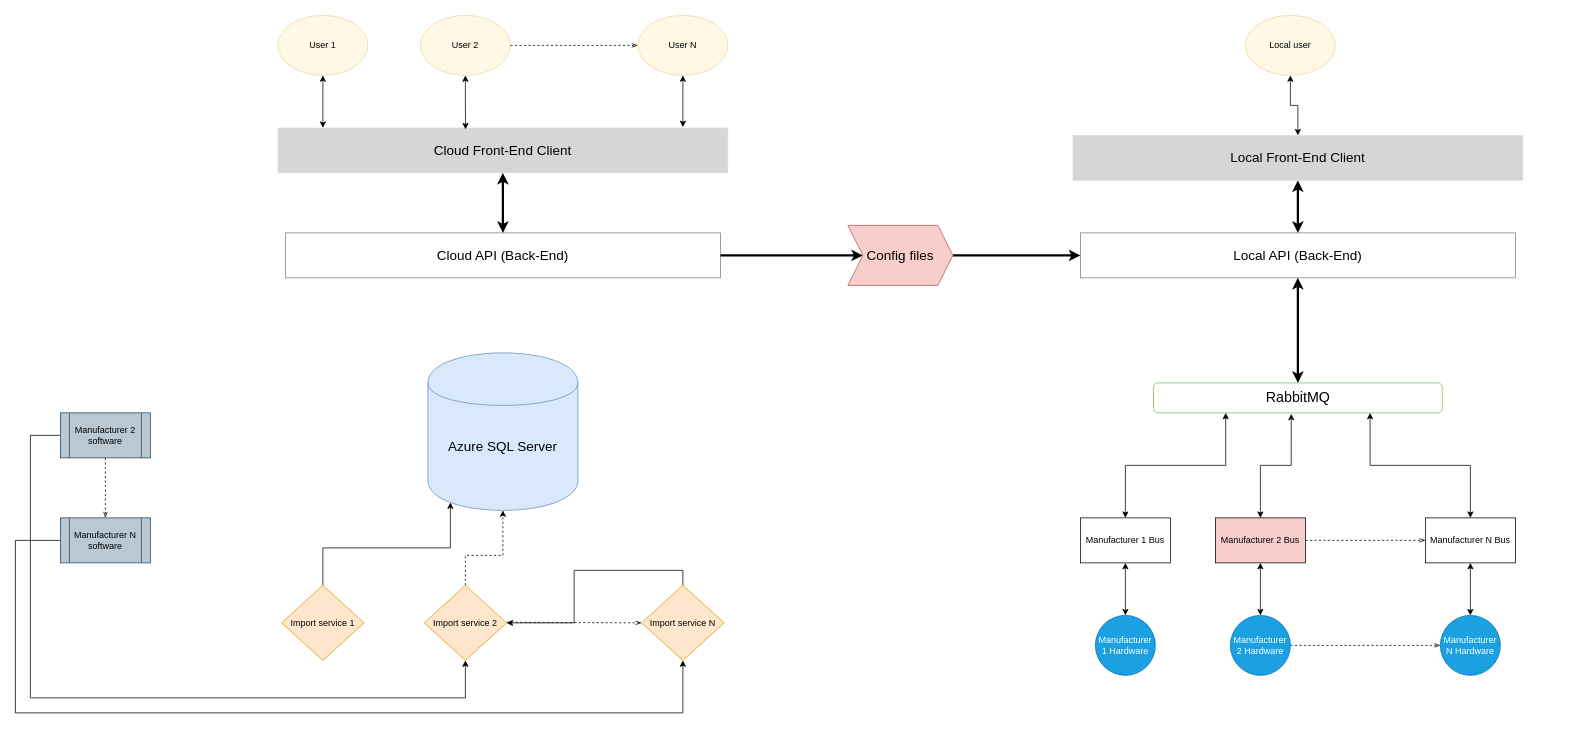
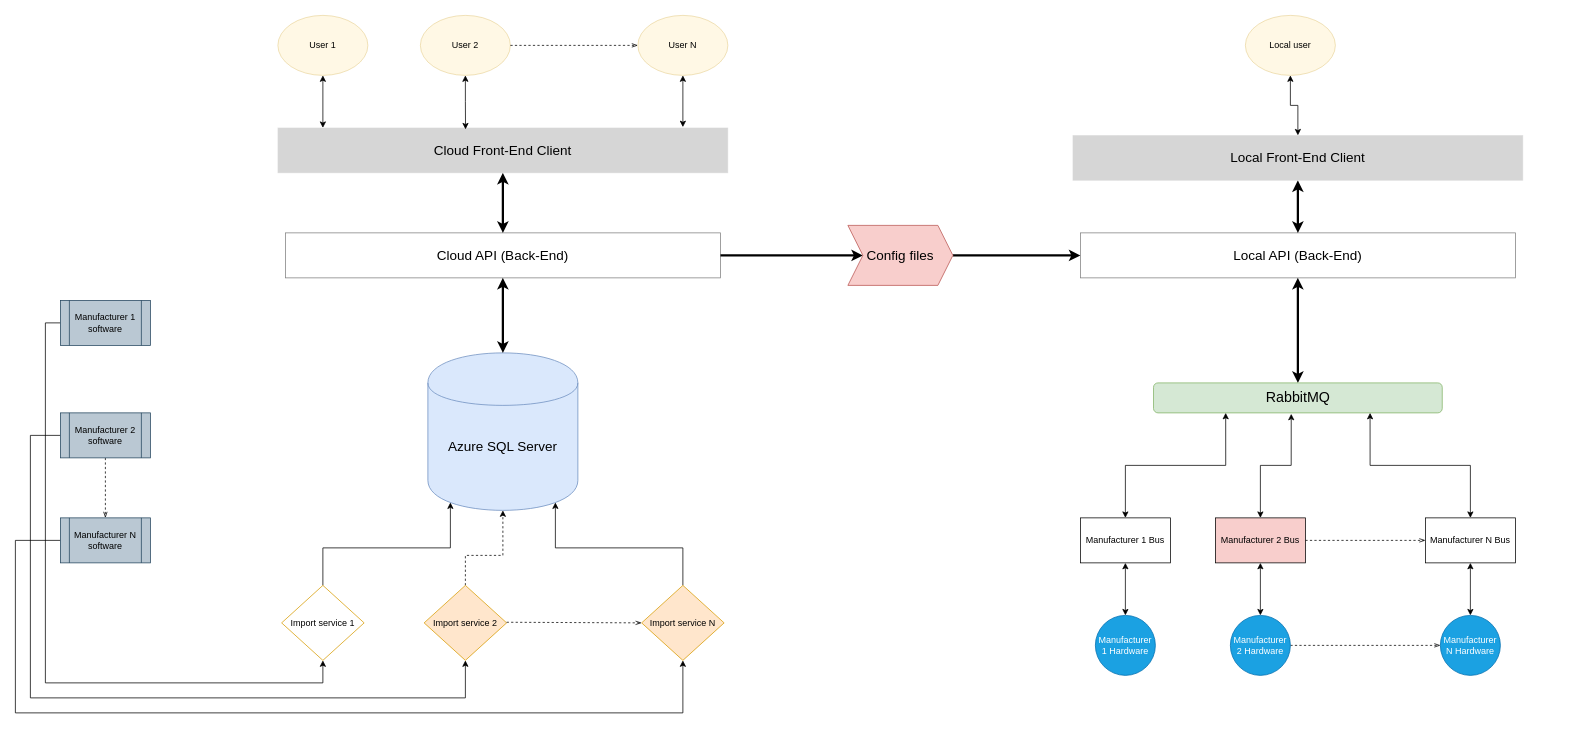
edge "Cloud API (Back-End)" -- "Azure SQL Server": added
node "Manufacturer 1 software": added
node "RabbitMQ": fillcolor #ffffff -> #d5e8d4
edge "Manufacturer 1 software" -> "Import service 1": added
edge "Import service N" -> "Import service 2": now "Import service N" -> "Azure SQL Server"
node "Import service 1": fillcolor #ffe6cc -> #ffffff
